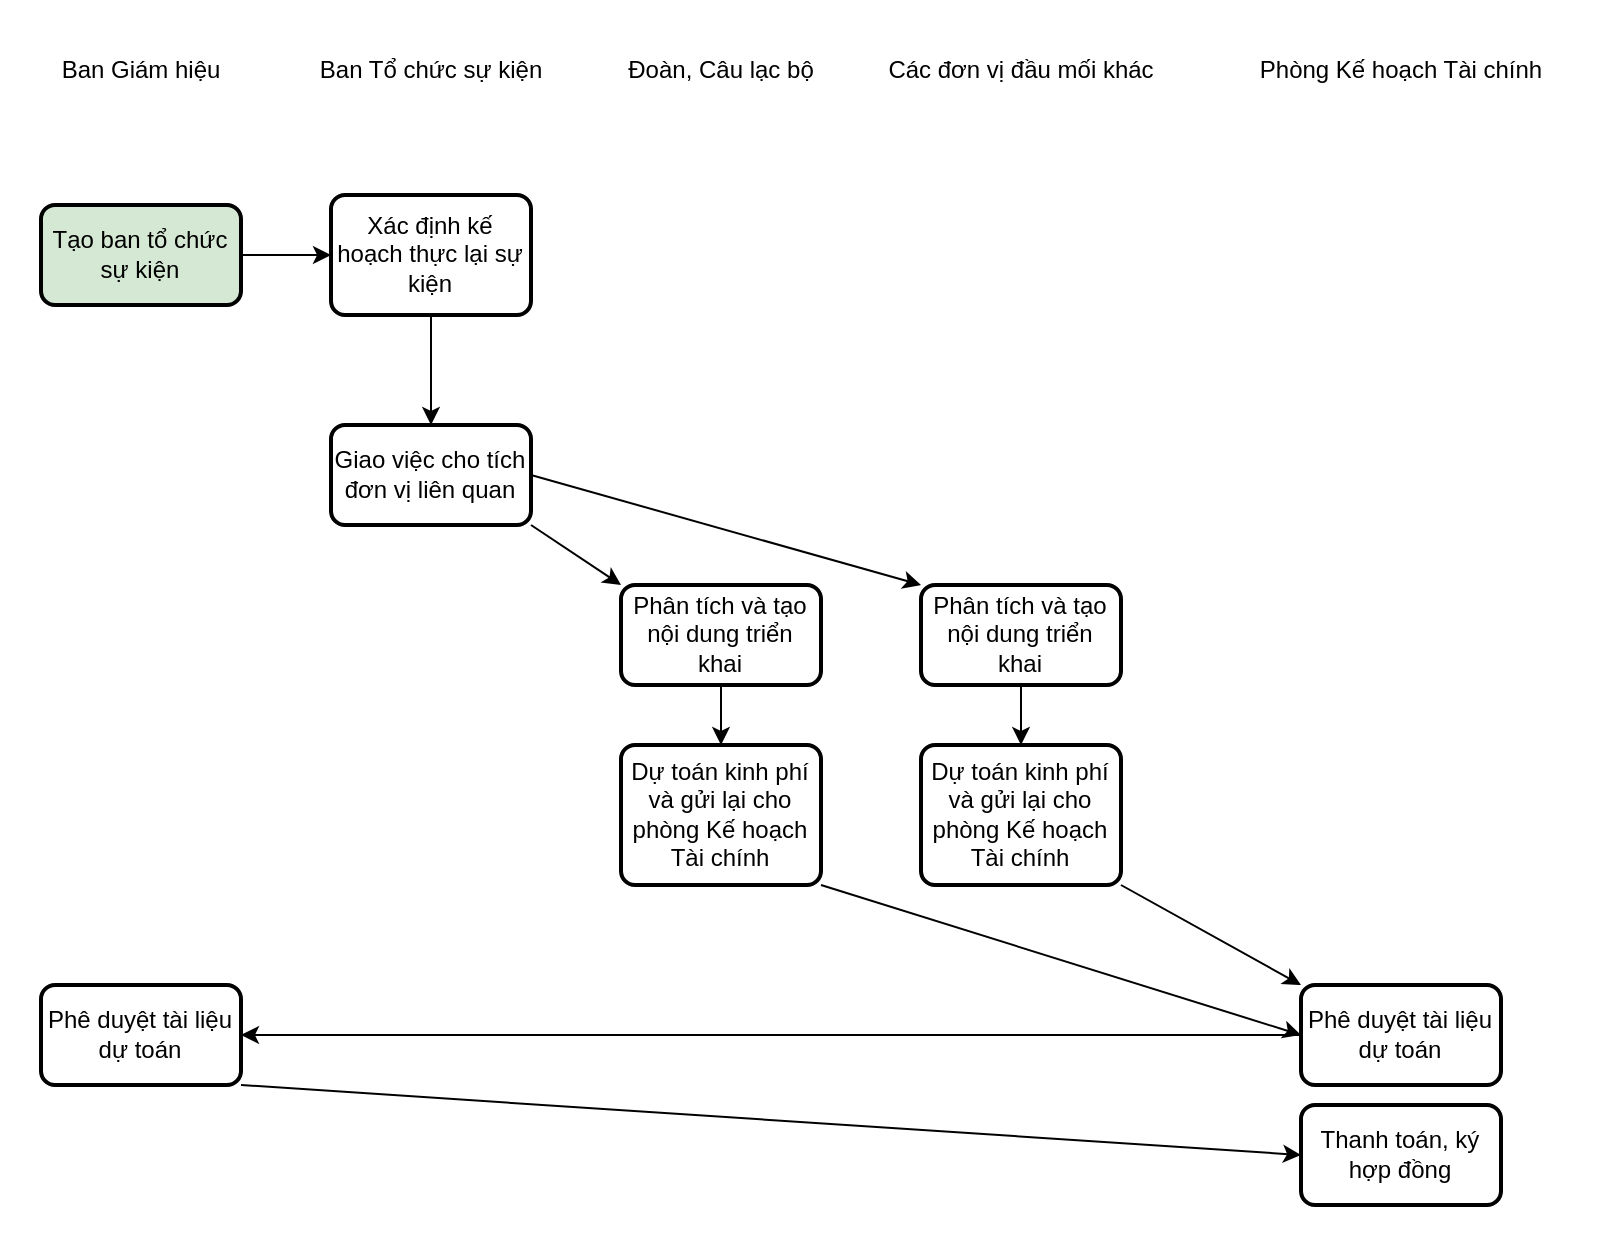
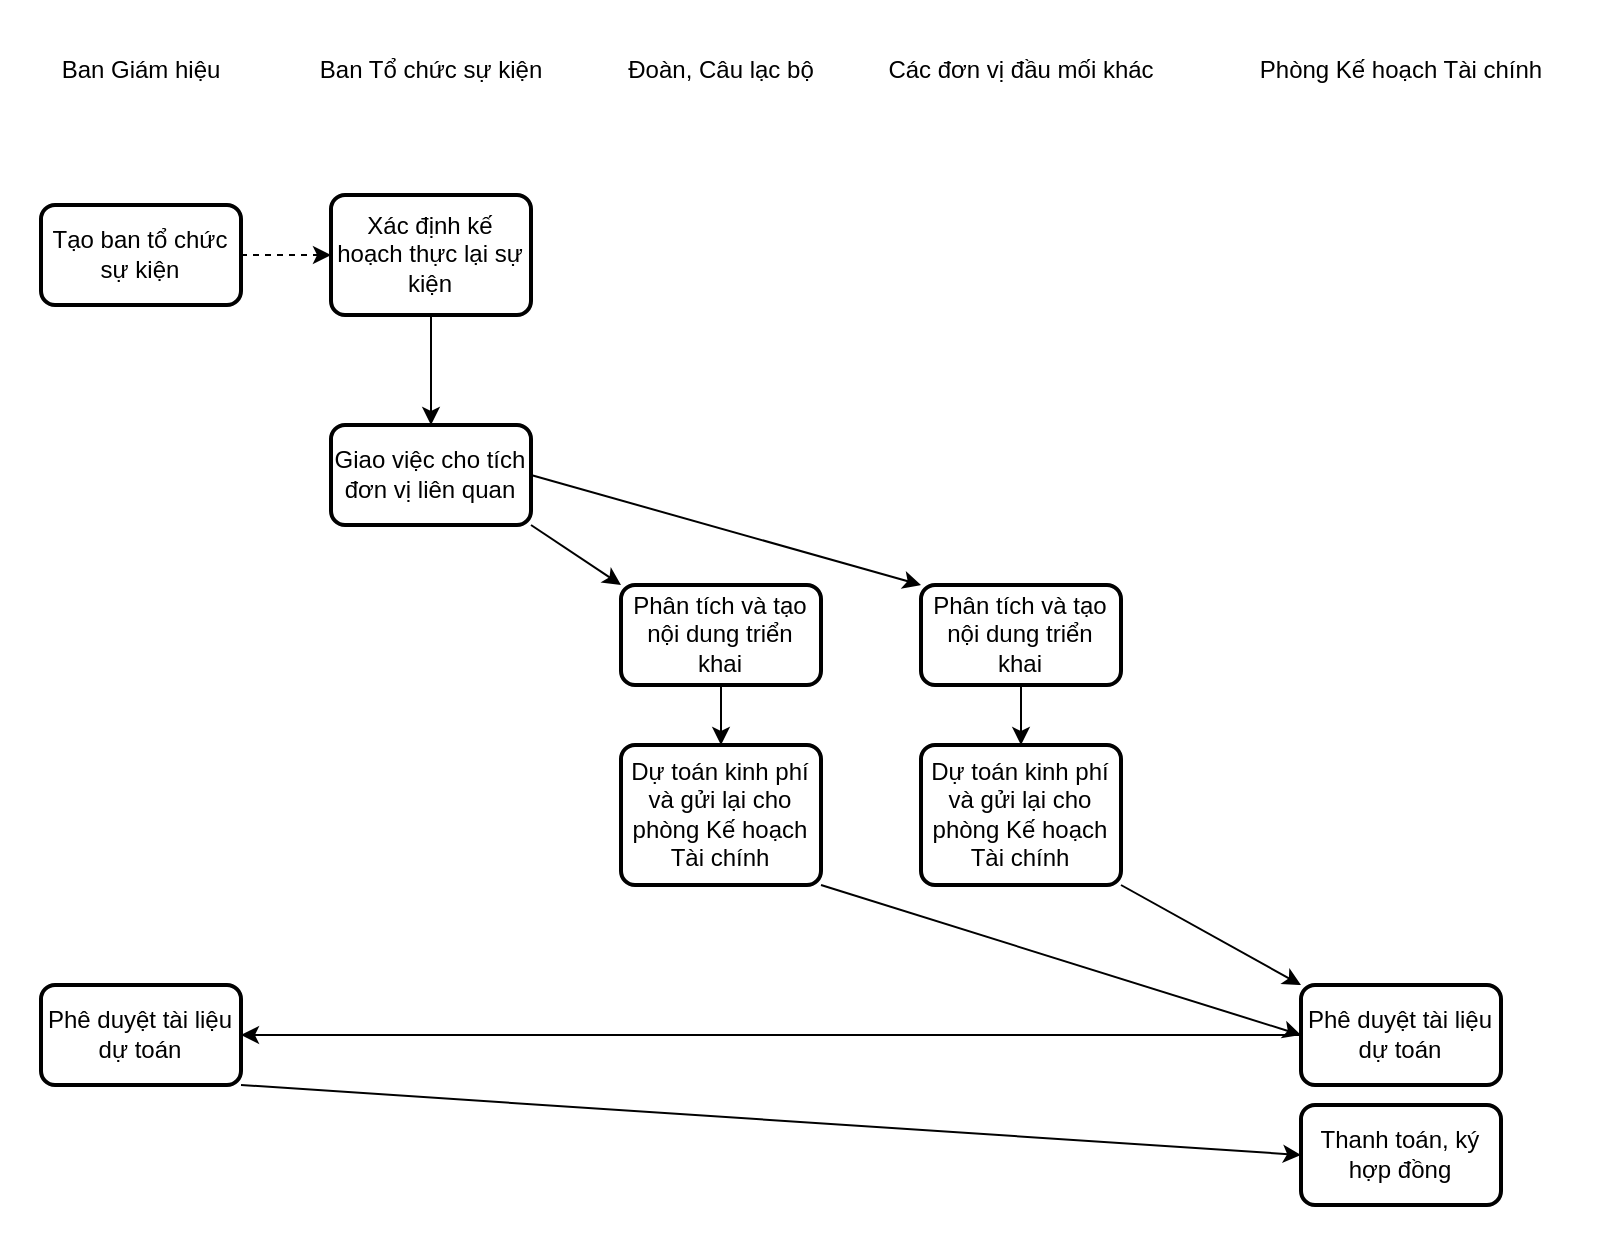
node "Tạo ban tổ chức sự kiện": fillcolor #d5e8d4 -> #ffffff
edge "Tạo ban tổ chức sự kiện" -> "Xác định kế hoạch thực lại sự kiện": style solid -> dashed
